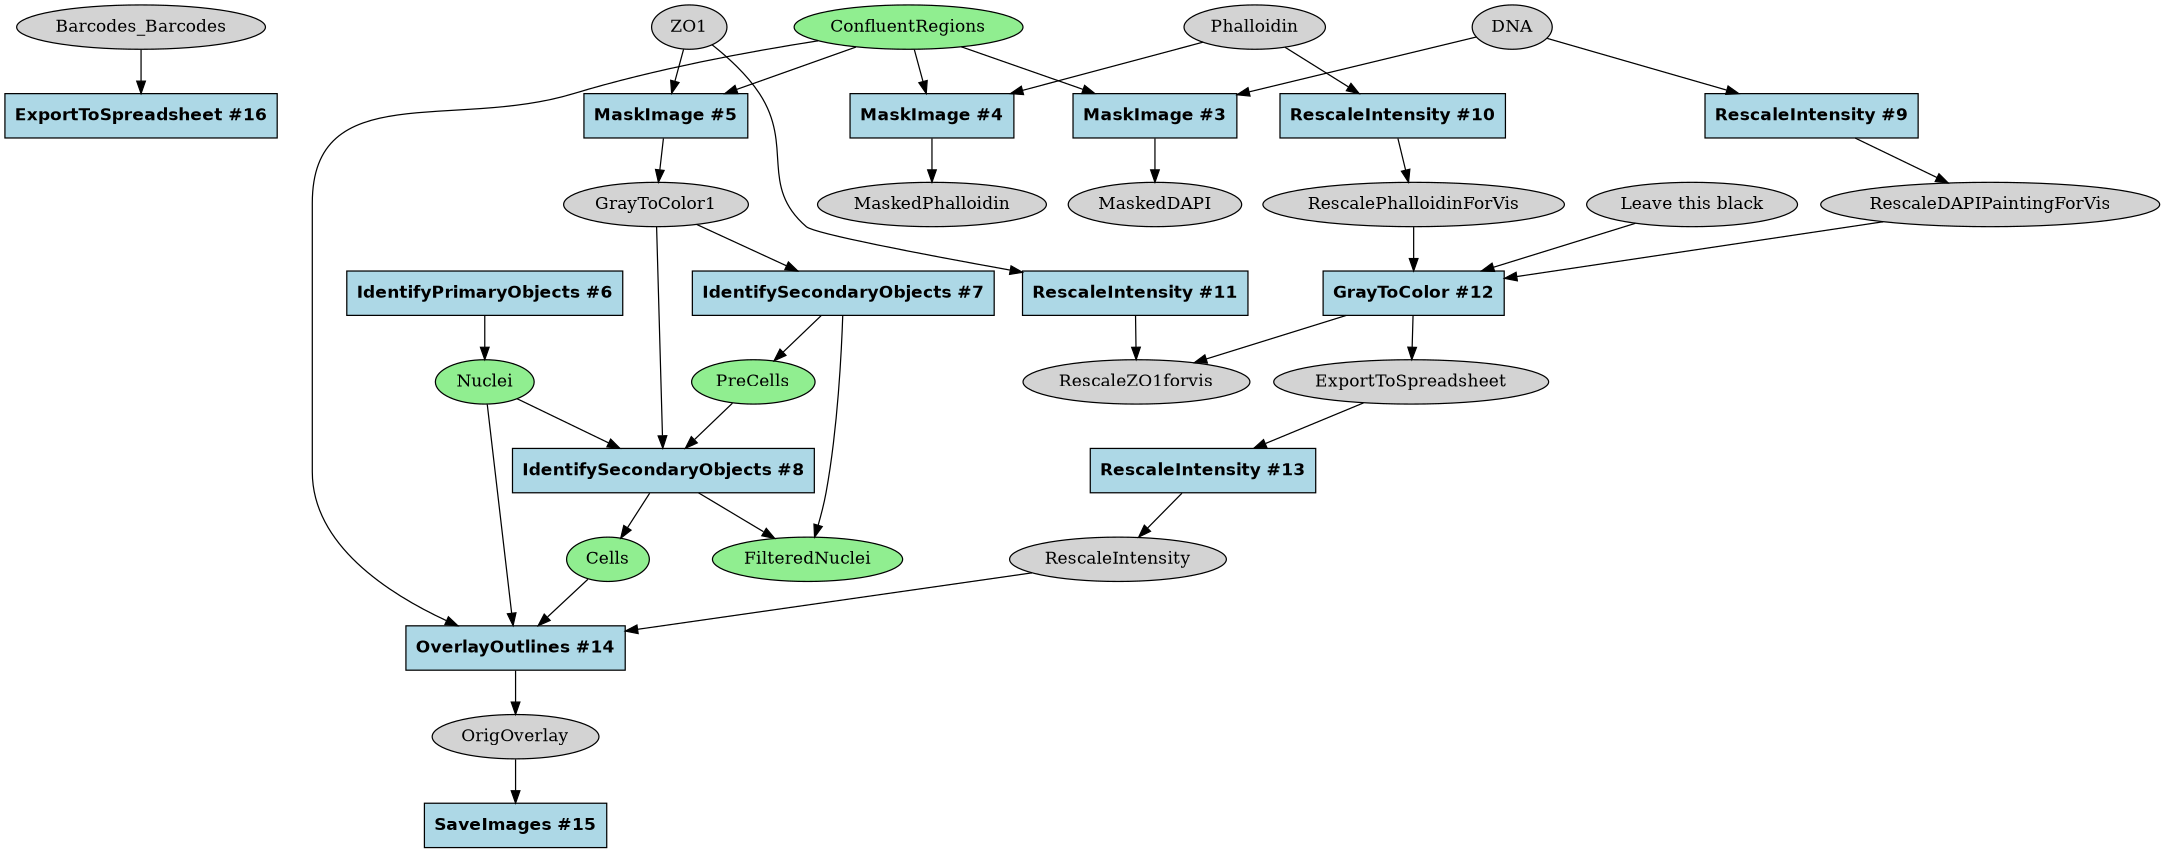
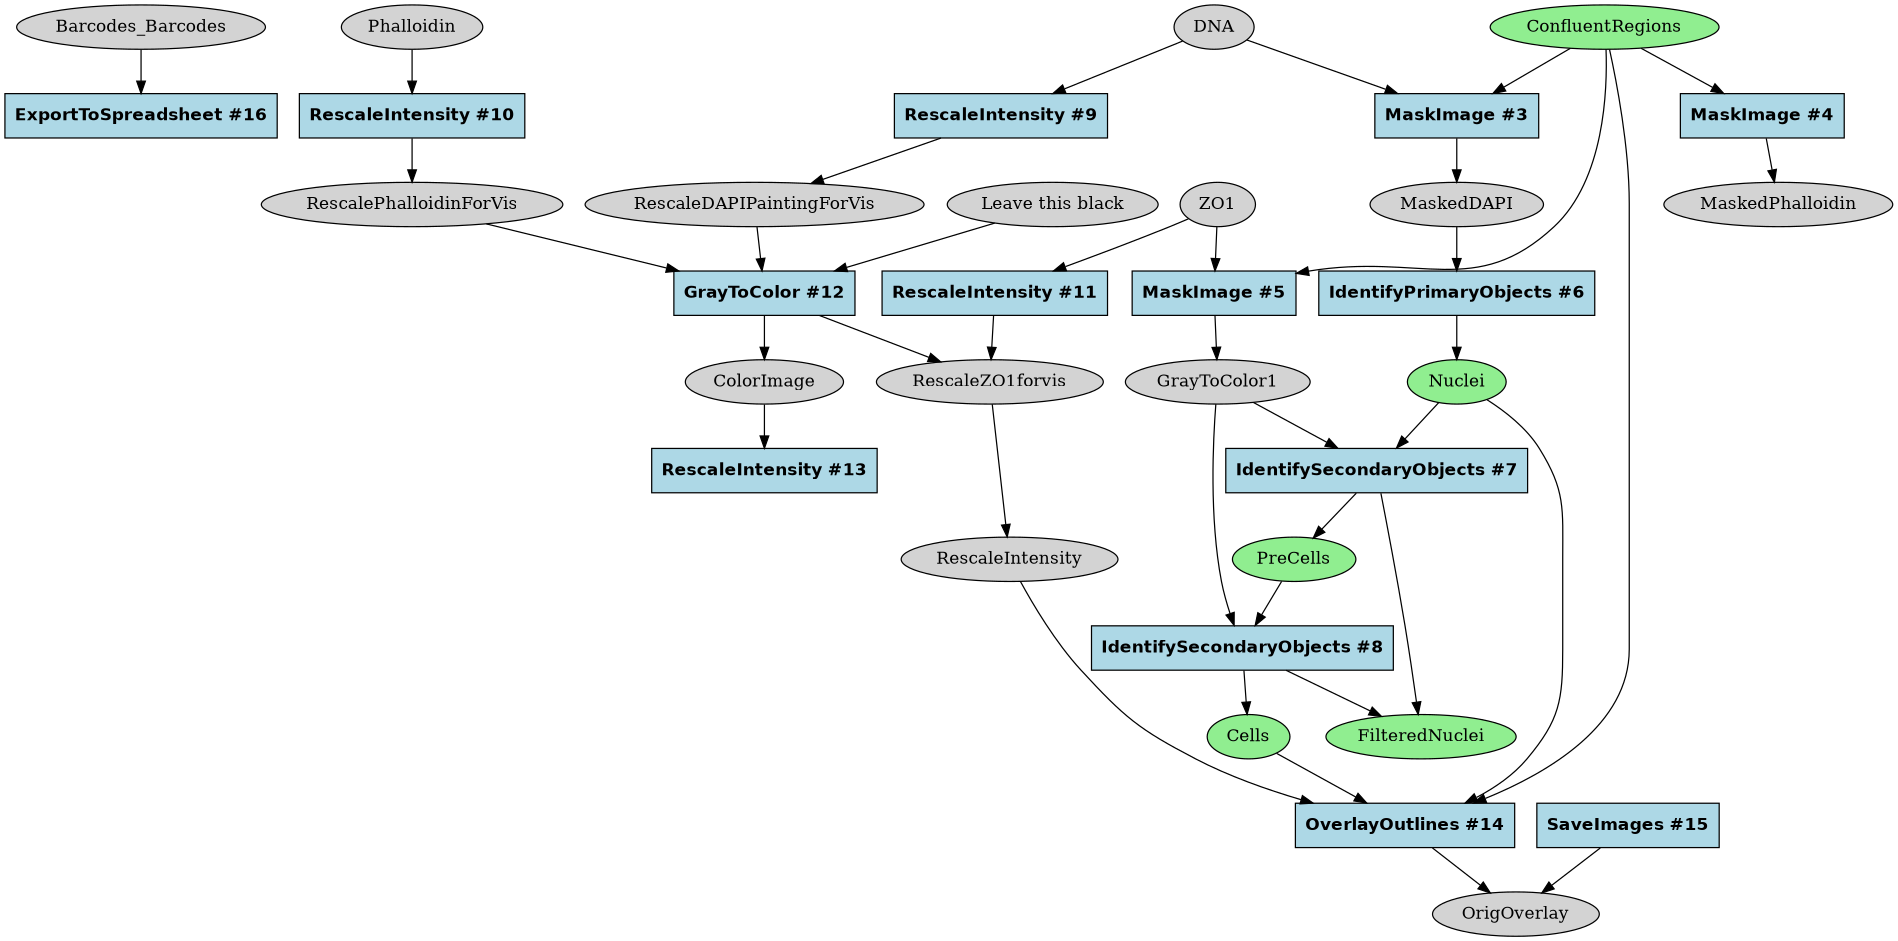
edge "Phalloidin" -> "MaskImage #4": removed
edge "MaskedDAPI" -> "IdentifyPrimaryObjects #6": added
node "ExportToSpreadsheet": label "ExportToSpreadsheet" -> "ColorImage"
edge "Nuclei" -> "IdentifySecondaryObjects #8": now "Nuclei" -> "IdentifySecondaryObjects #7"
edge "RescaleIntensity #13" -> "RescaleIntensity": now "RescaleZO1forvis" -> "RescaleIntensity"
edge "OrigOverlay" -> "SaveImages #15": reversed
